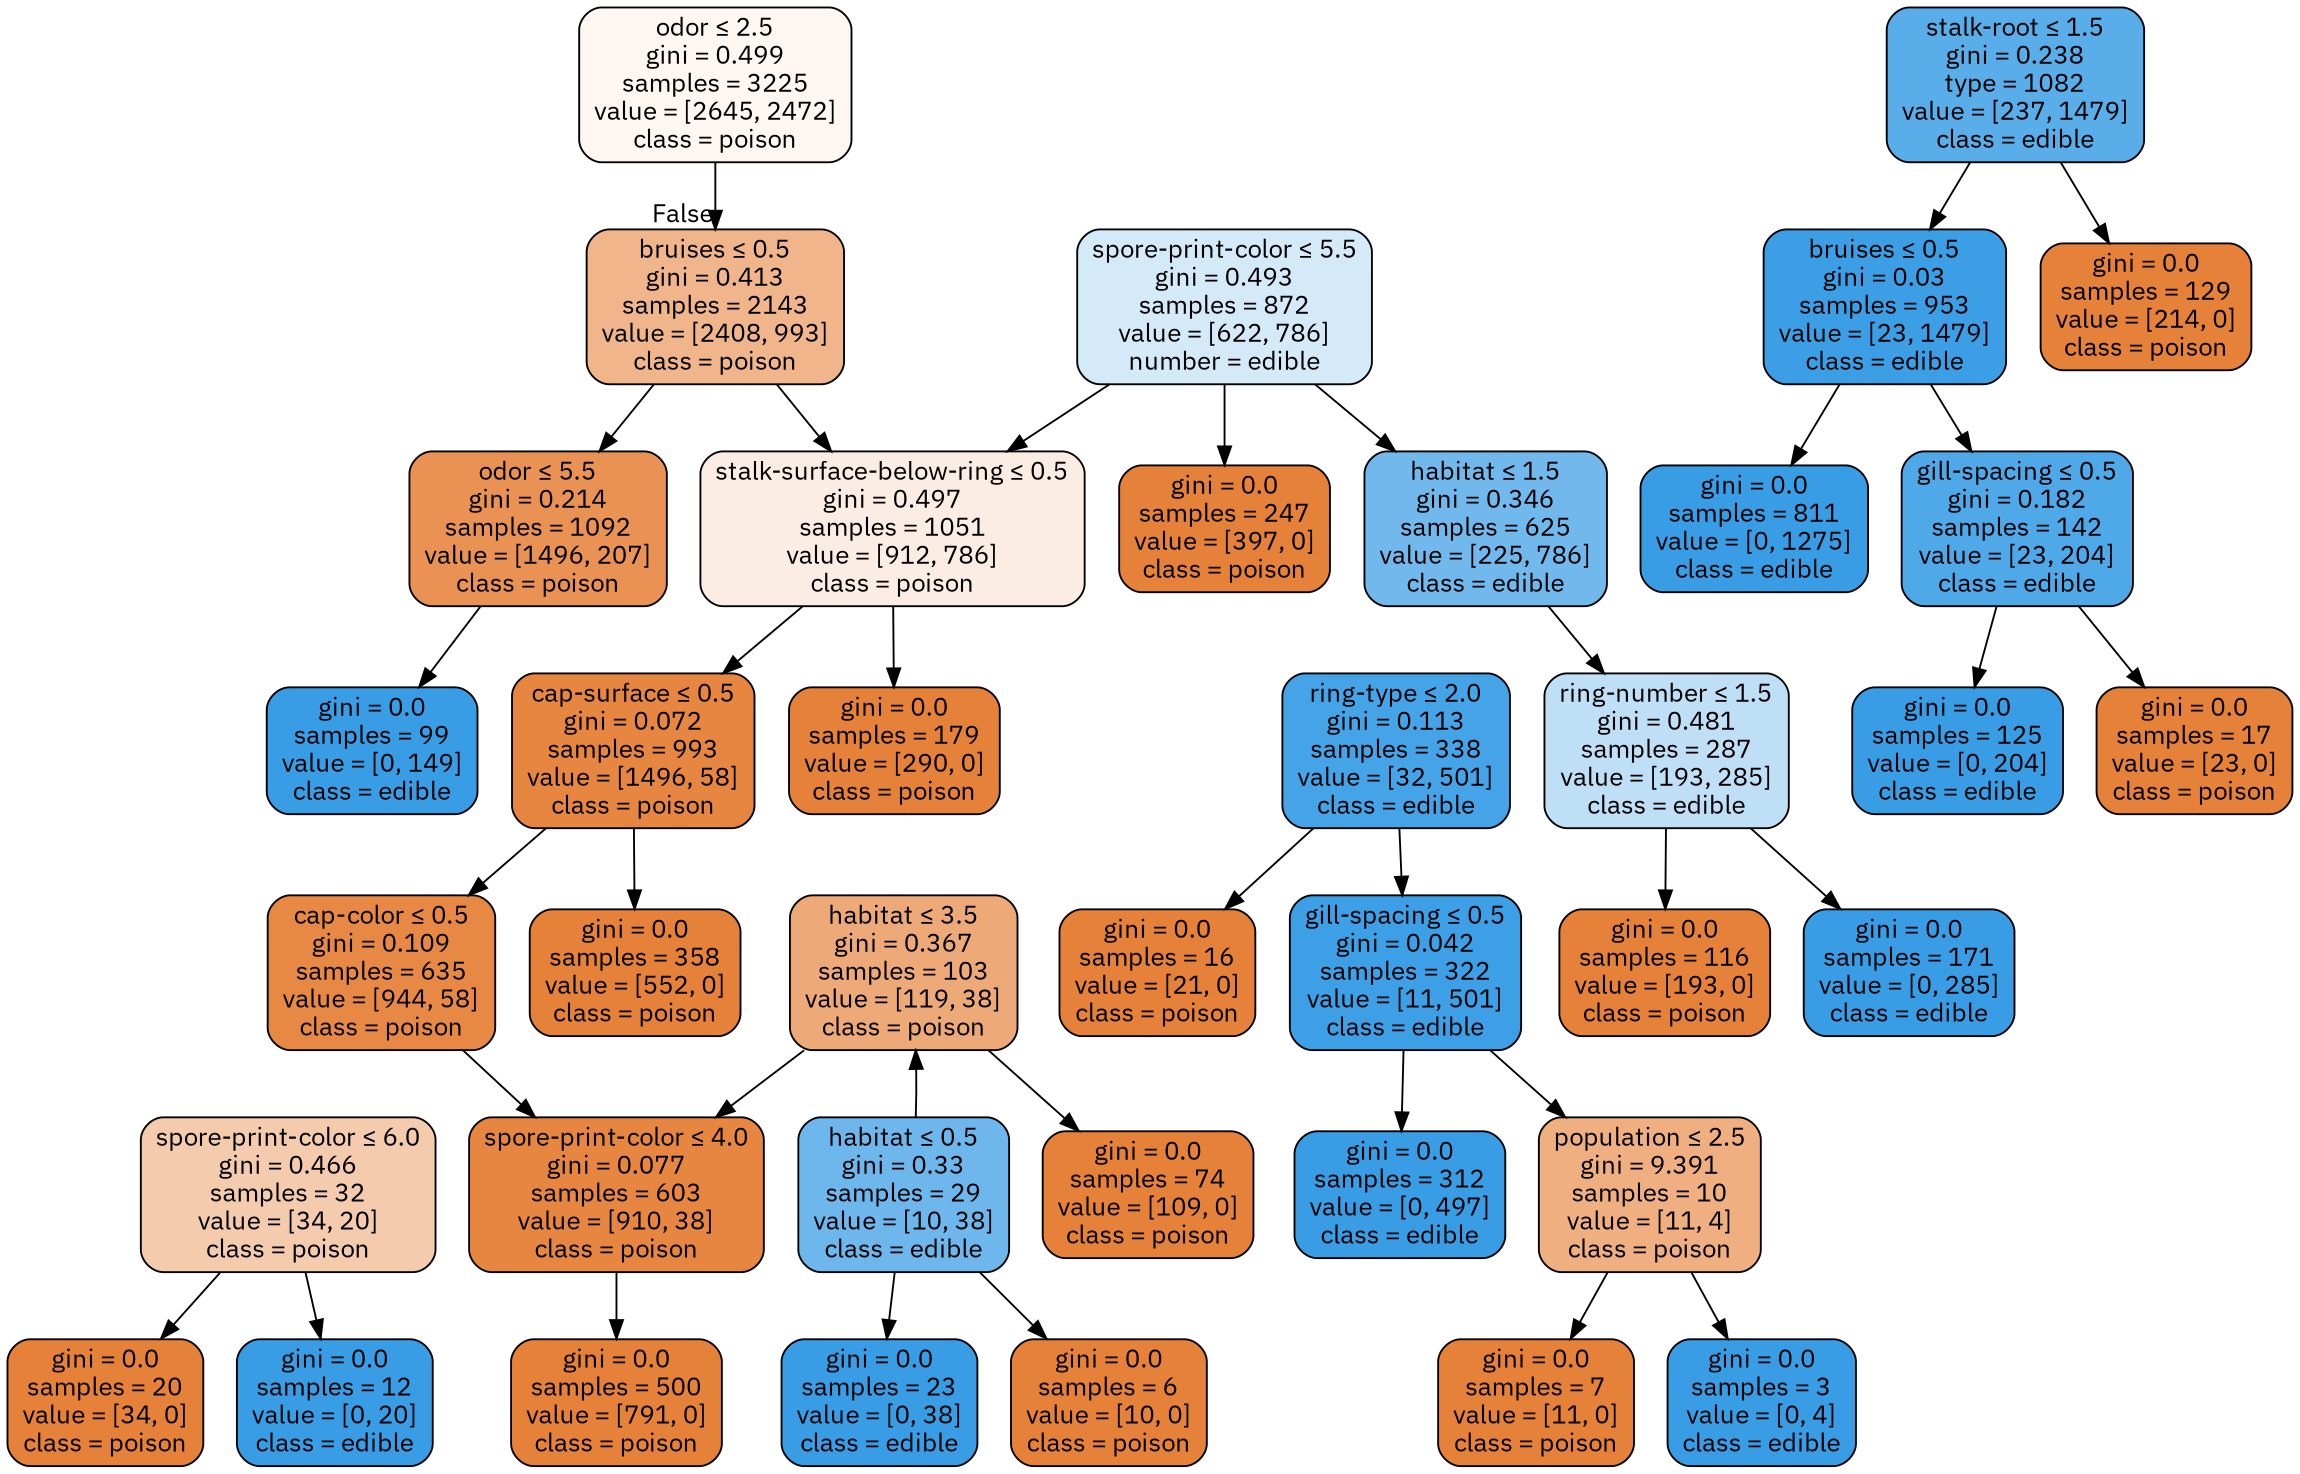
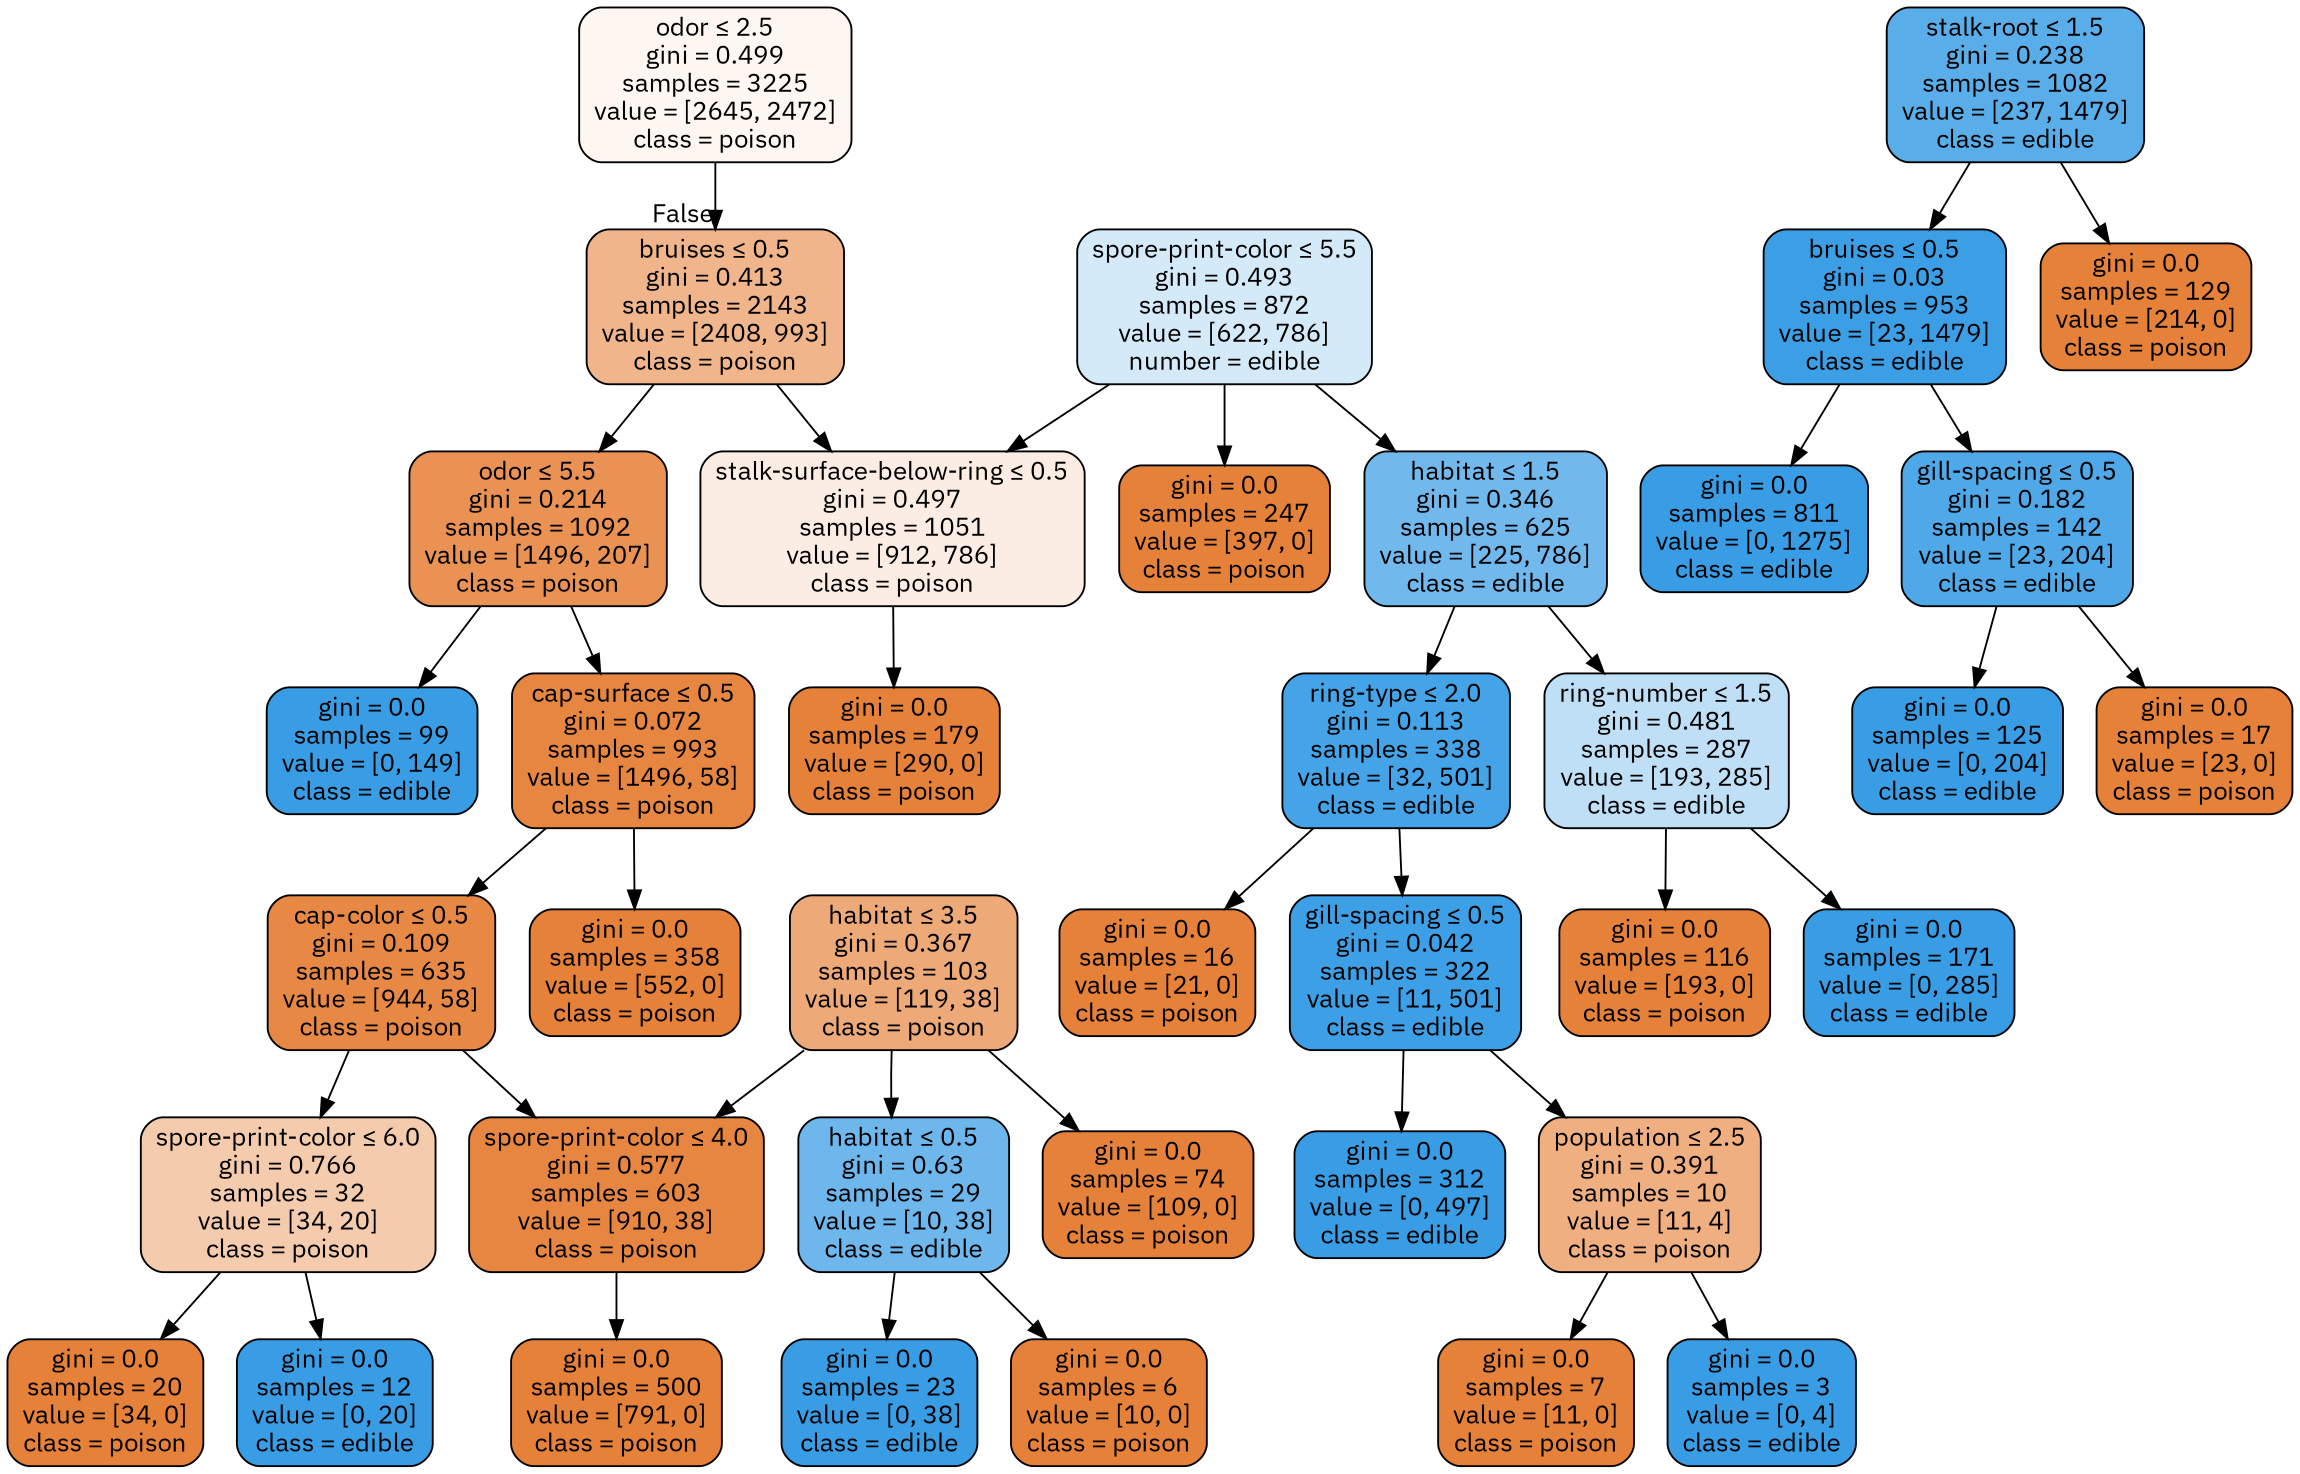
node "stalk-root ≤ 1.5": text "type = 1082" -> "samples = 1082"
edge "habitat ≤ 1.5" -> "ring-type ≤ 2.0": added
edge "stalk-surface-below-ring ≤ 0.5" -> "cap-surface ≤ 0.5": now "odor ≤ 5.5" -> "cap-surface ≤ 0.5"
edge "cap-color ≤ 0.5" -> "spore-print-color ≤ 6.0": added
edge "habitat ≤ 0.5" -> "habitat ≤ 3.5": reversed
node "spore-print-color ≤ 6.0": text "gini = 0.466" -> "gini = 0.766"
node "spore-print-color ≤ 4.0": text "gini = 0.077" -> "gini = 0.577"
node "habitat ≤ 0.5": text "gini = 0.33" -> "gini = 0.63"
node "population ≤ 2.5": text "gini = 9.391" -> "gini = 0.391"
